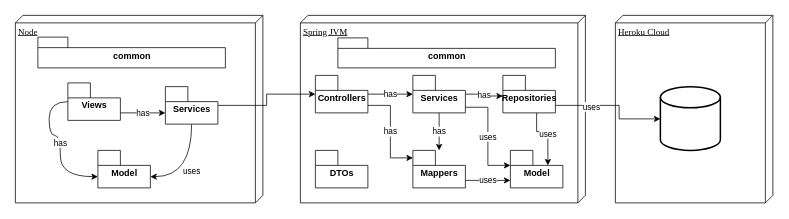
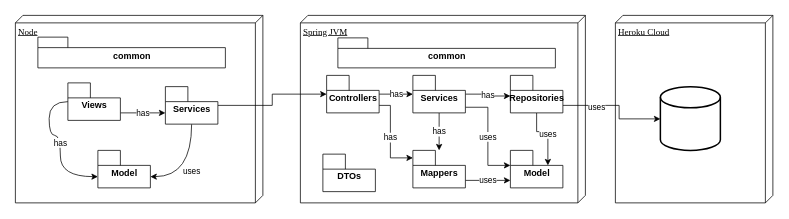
node "Controllers": moved (342, 94) -> (353, 94)
node "Repositories": moved (529, 94) -> (537, 94)
node "DTOs": moved (342, 169) -> (349, 173)
